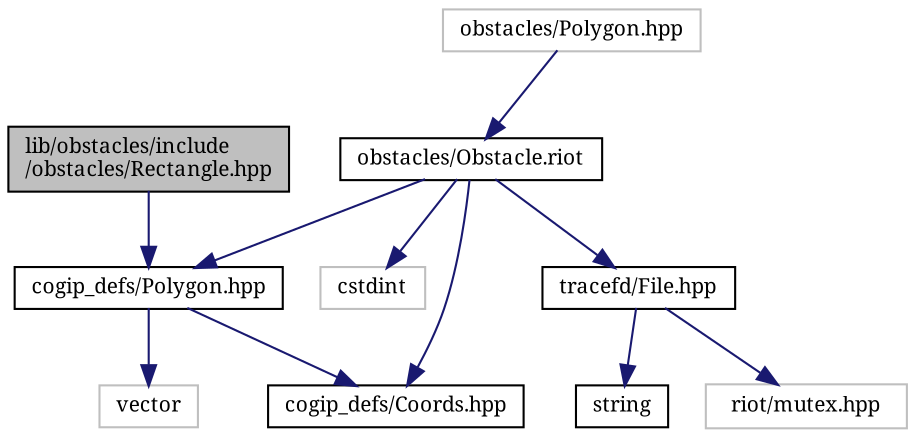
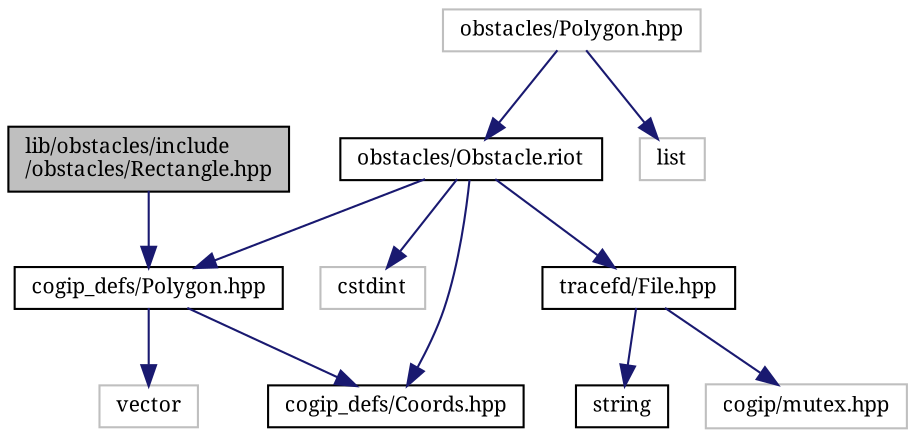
node "list": added
node "riot/mutex.hpp": label "riot/mutex.hpp" -> "cogip/mutex.hpp"
